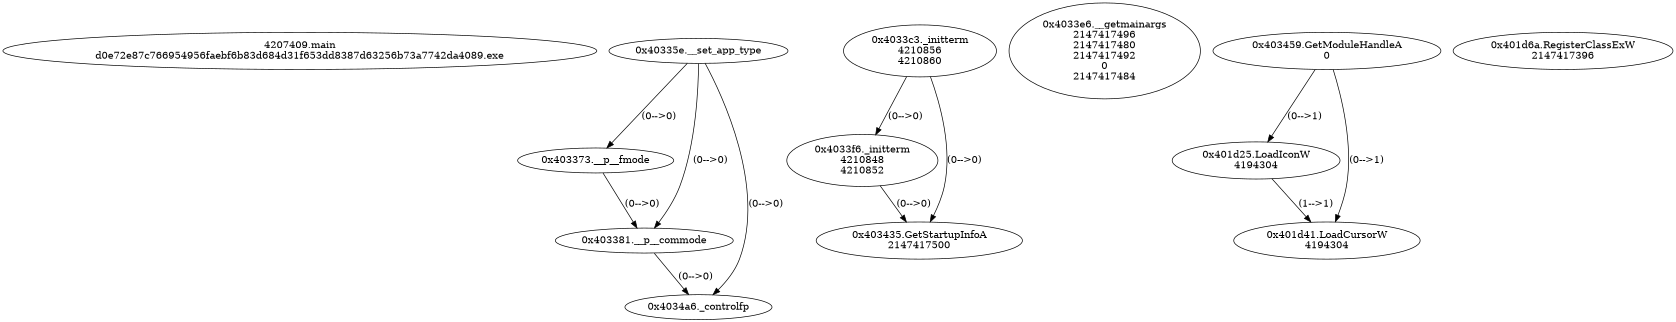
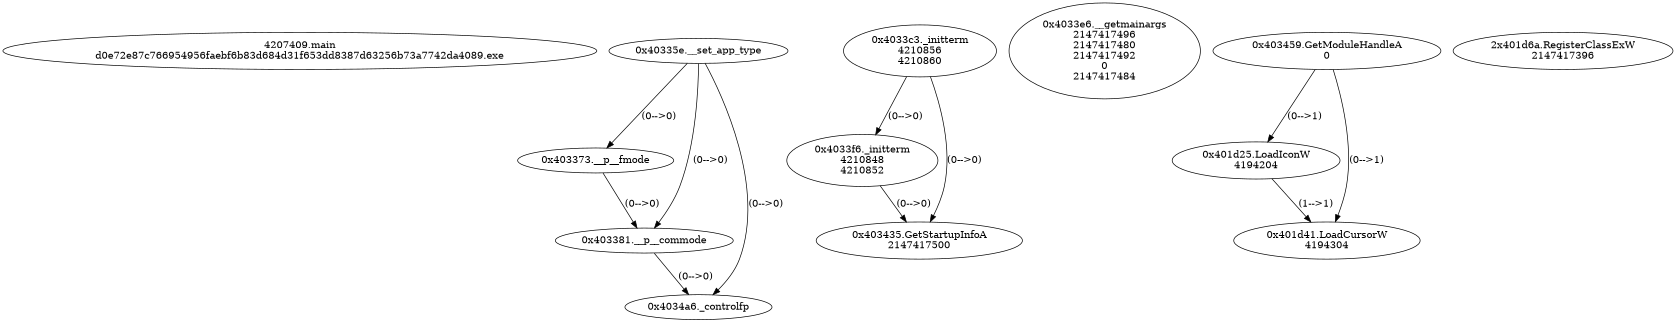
node "0x401d6a.RegisterClassExW 2147417396": label "0x401d6a.RegisterClassExW 2147417396" -> "2x401d6a.RegisterClassExW 2147417396"
node "0x401d25.LoadIconW 4194304": label "0x401d25.LoadIconW 4194304" -> "0x401d25.LoadIconW 4194204"
